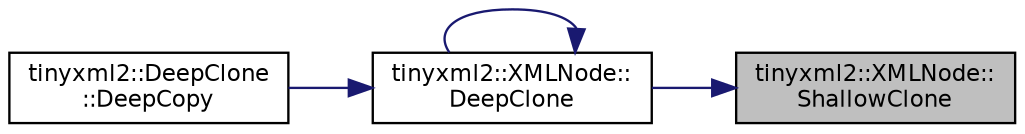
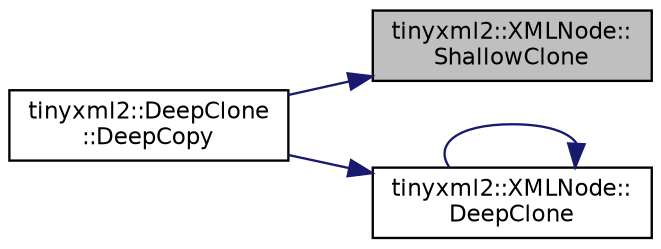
edge "tinyxml2::XMLNode:: DeepClone" -> "tinyxml2::XMLNode:: ShallowClone": now "tinyxml2::DeepClone ::DeepCopy" -> "tinyxml2::XMLNode:: ShallowClone"
